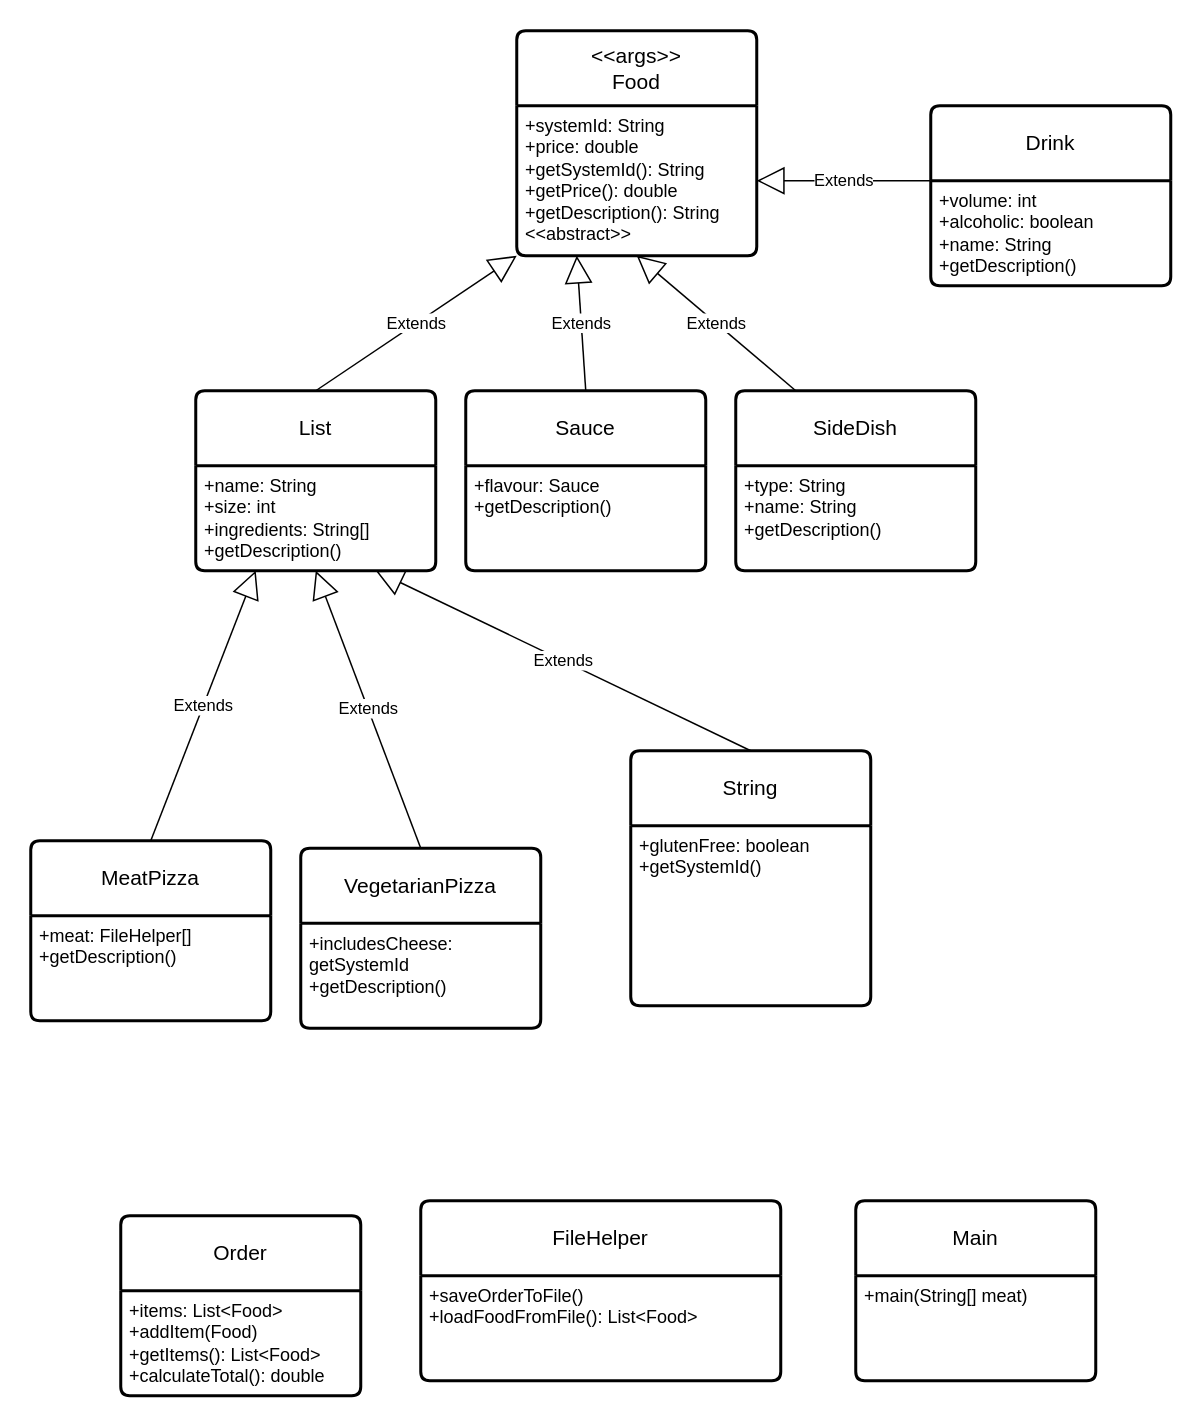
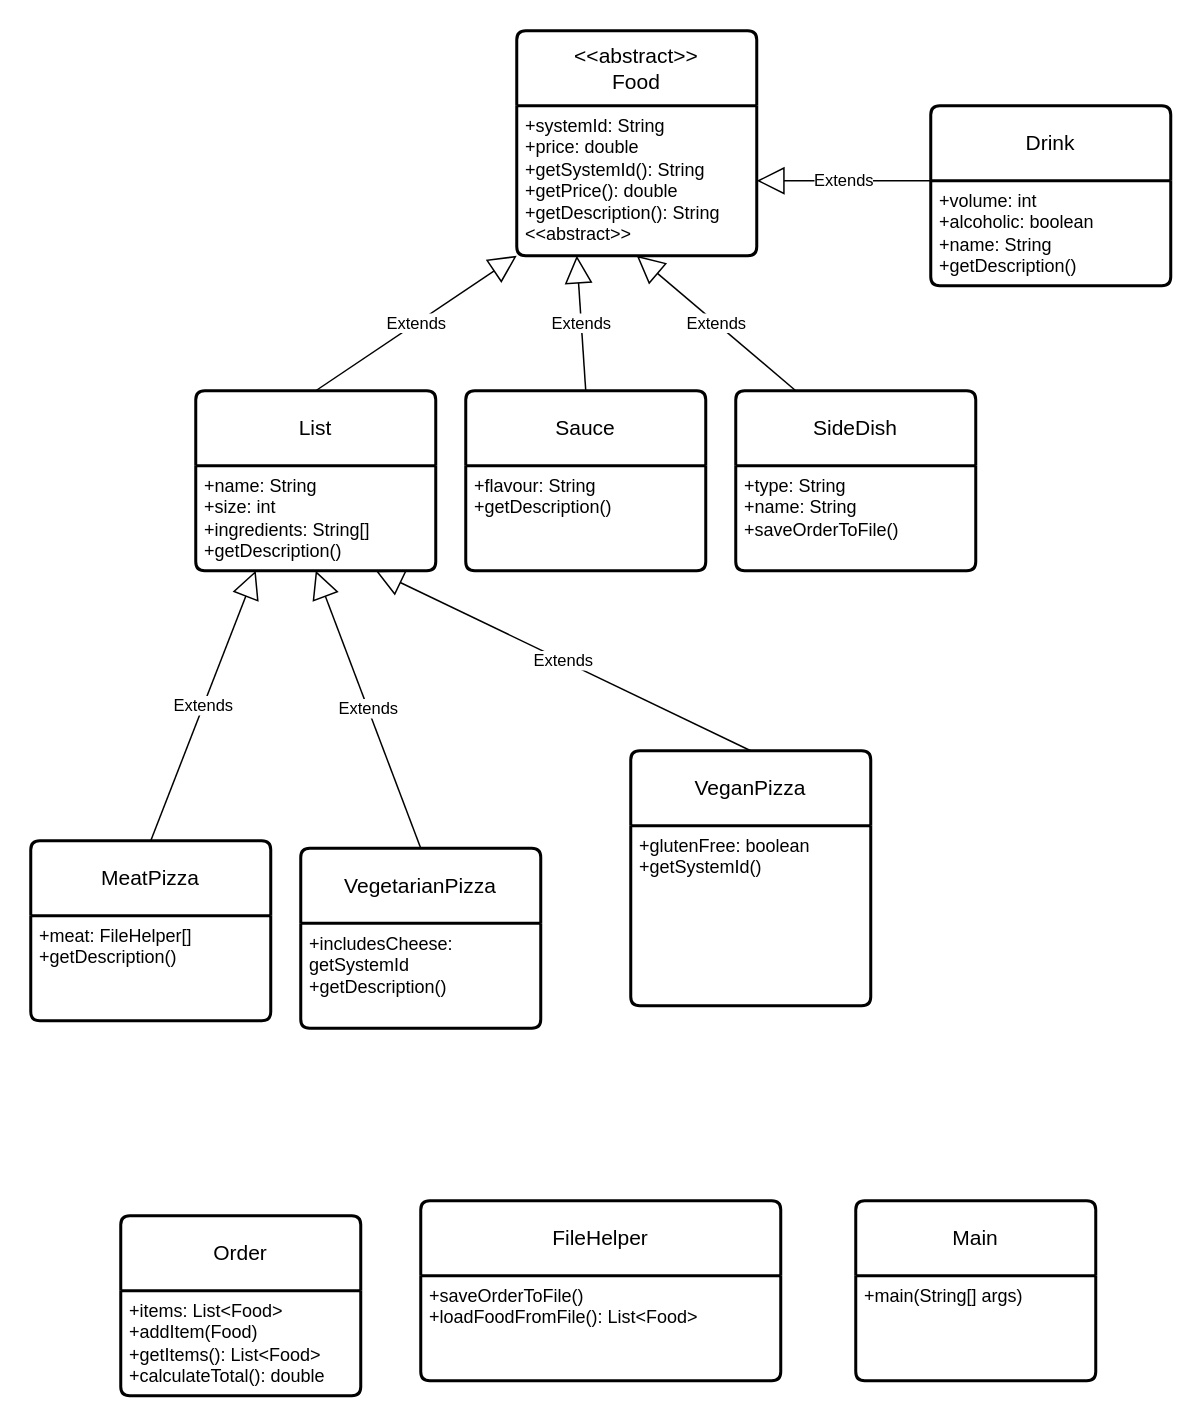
node "<<args>> Food": label "<<args>> Food" -> "<<abstract>> Food"
node "+flavour: Sauce +getDescription()": label "+flavour: Sauce +getDescription()" -> "+flavour: String +getDescription()"
node "+type: String +name: String +getDescription()": label "+type: String +name: String +getDescription()" -> "+type: String +name: String +saveOrderToFile()"
node "String": label "String" -> "VeganPizza"
node "+main(String[] meat)": label "+main(String[] meat)" -> "+main(String[] args)"
